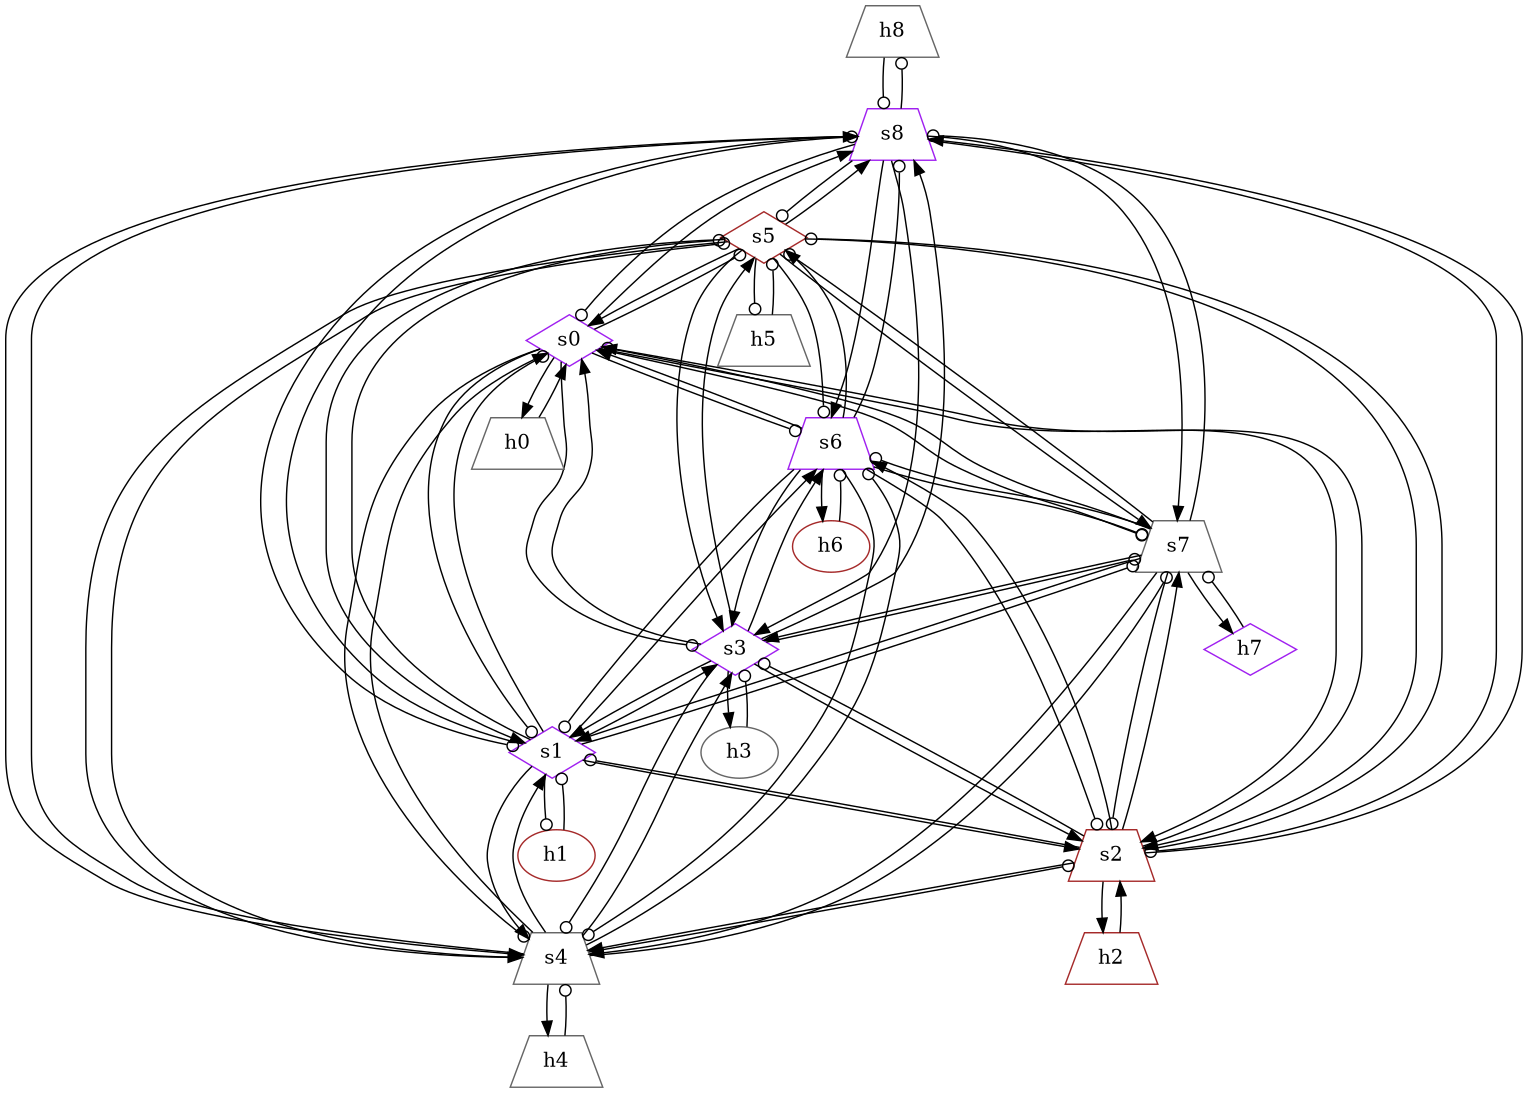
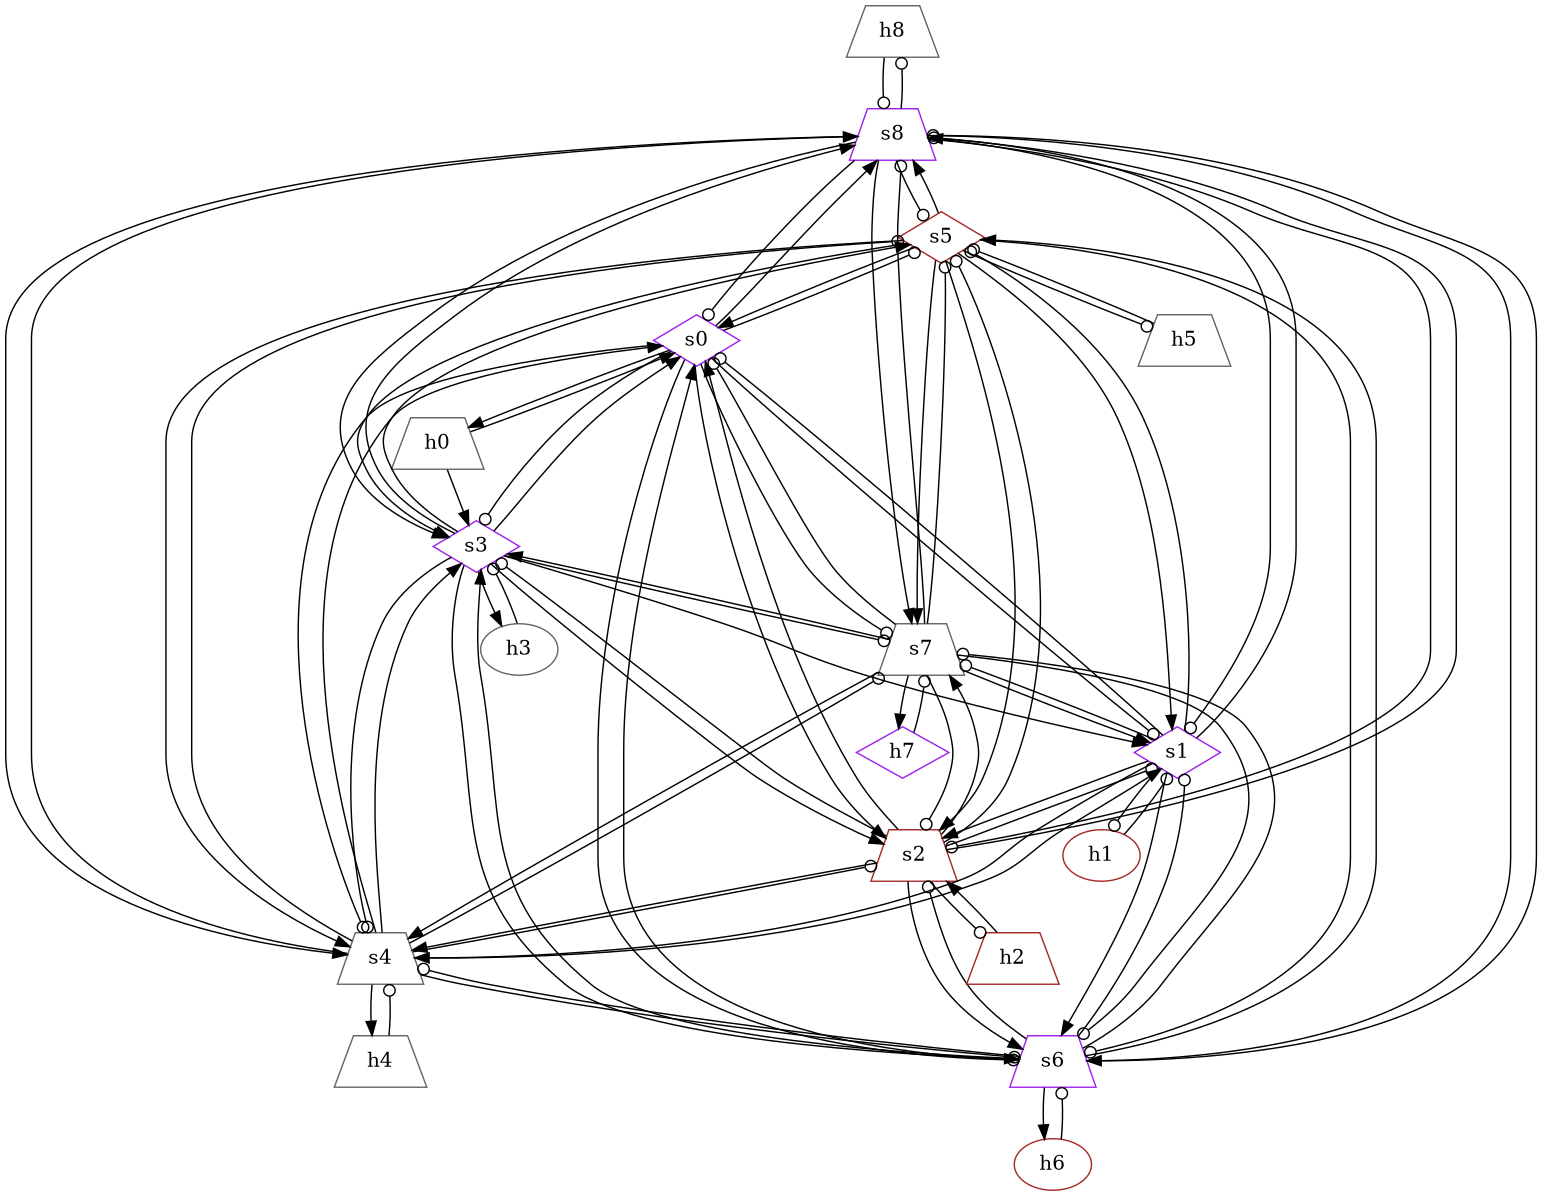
edge "s1" -> "s3": now "h0" -> "s3"
edge "s2" -> "h2": arrowhead normal -> odot
